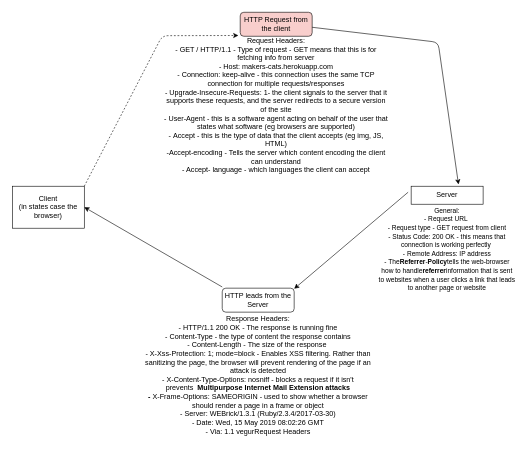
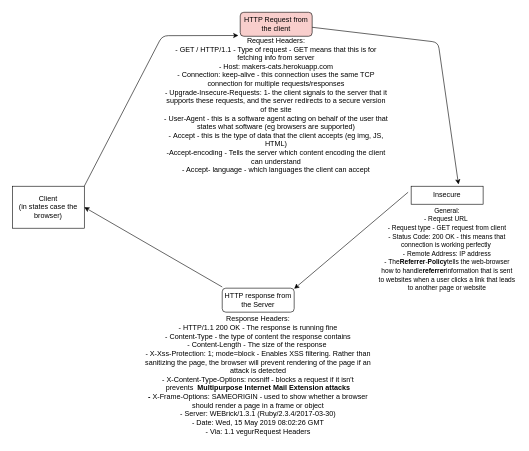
edge "Client (in states case the browser)" -> "HTTP Request from the client": style dashed -> solid
node "Server": label "Server" -> "Insecure"
node "HTTP leads from the Server": label "HTTP leads from the Server" -> "HTTP response from the Server"
